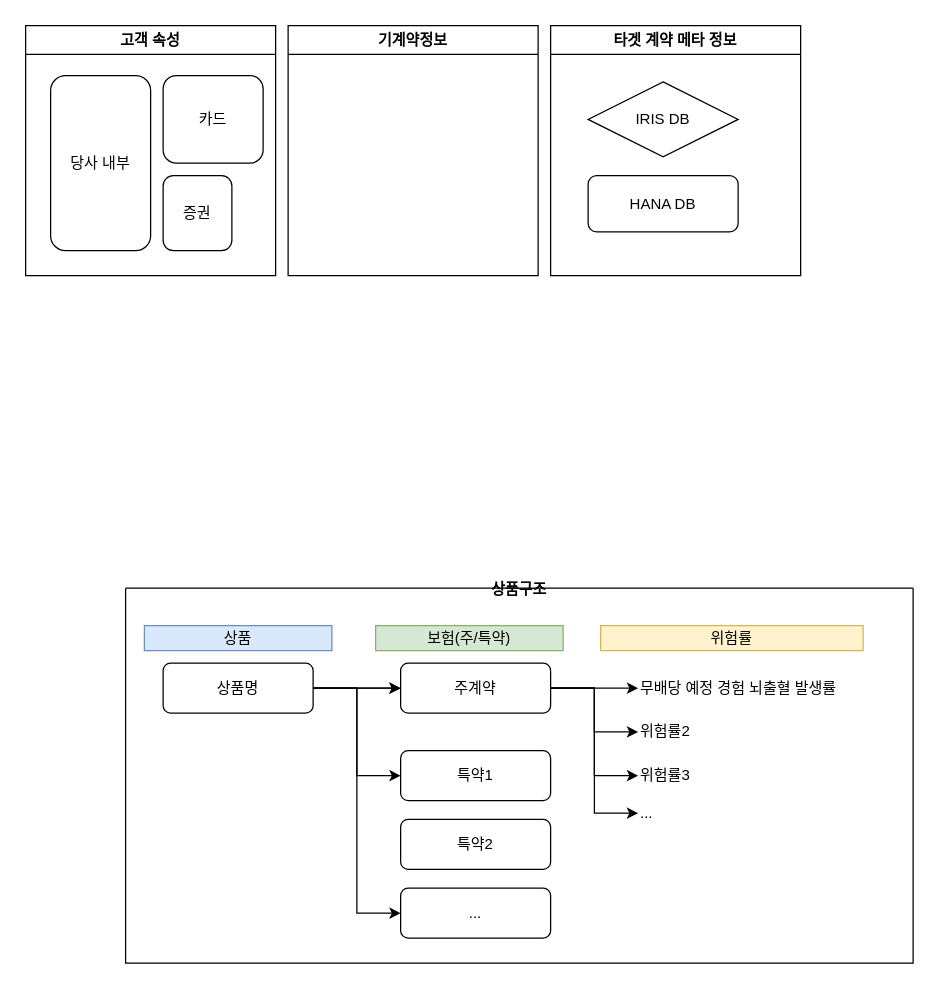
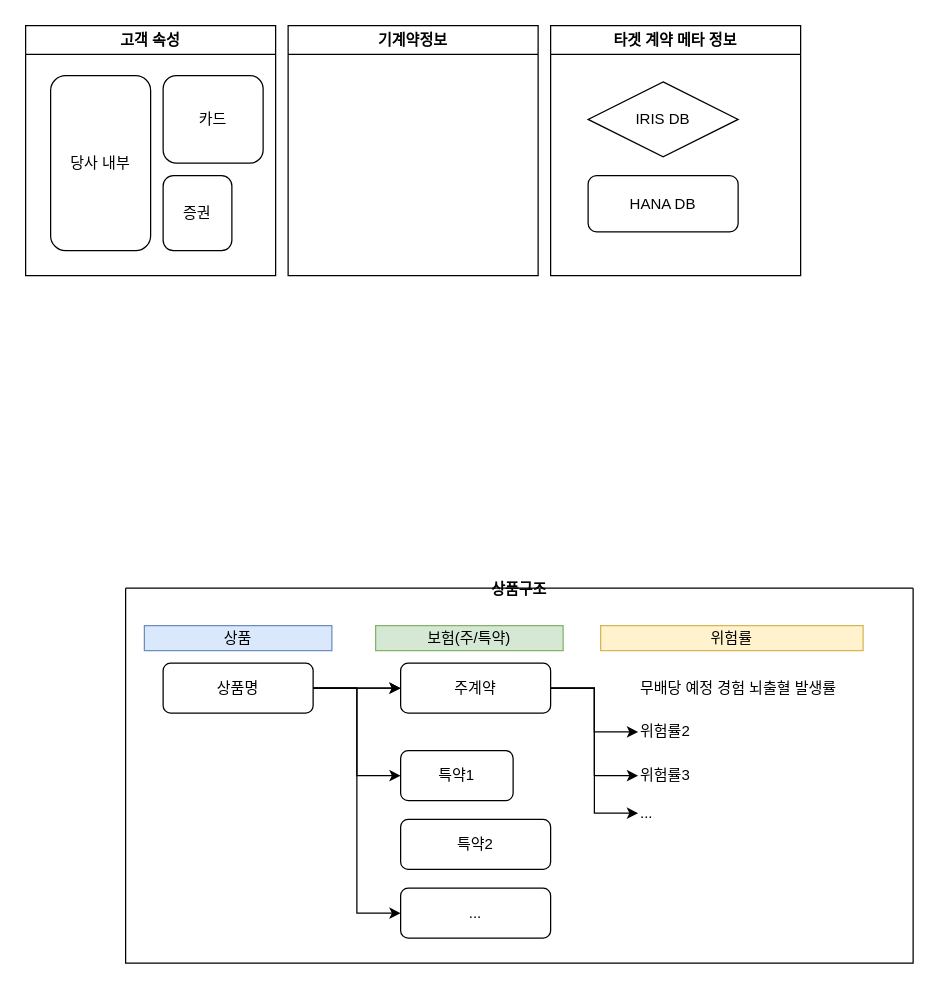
edge "주계약" -> "무배당 예정 경험 뇌출혈 발생률": removed
node "특약1": size 150x50 -> 113x50
